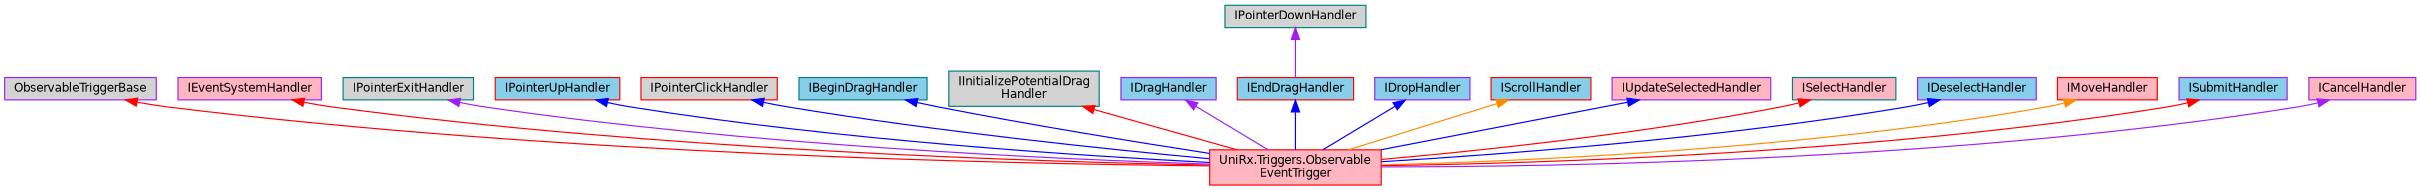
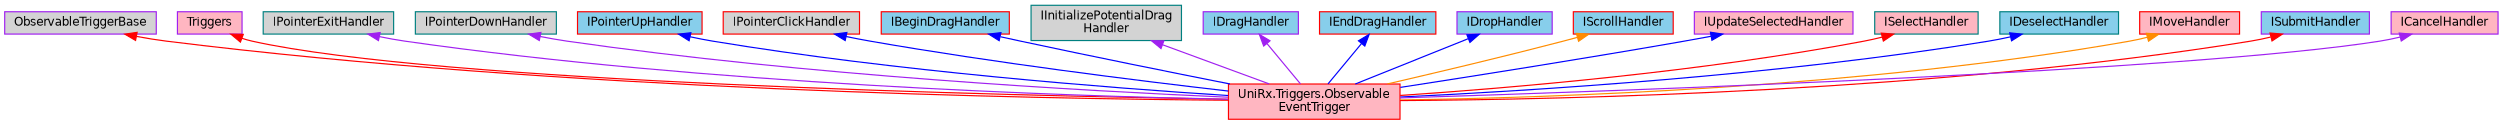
edge "IEndDragHandler" -> "IPointerDownHandler": now "UniRx.Triggers.Observable EventTrigger" -> "IPointerDownHandler"
node "IEventSystemHandler": label "IEventSystemHandler" -> "Triggers"
node "IBeginDragHandler": color teal -> red
node "IDeselectHandler": color purple -> teal
edge "UniRx.Triggers.Observable EventTrigger" -> "IInitializePotentialDrag Handler": color red -> purple
